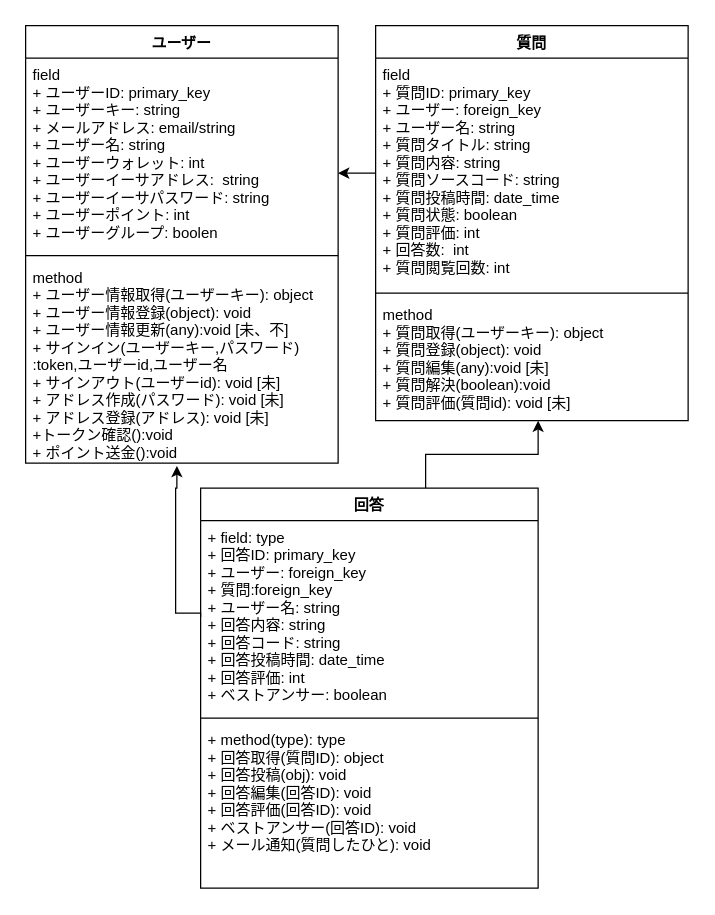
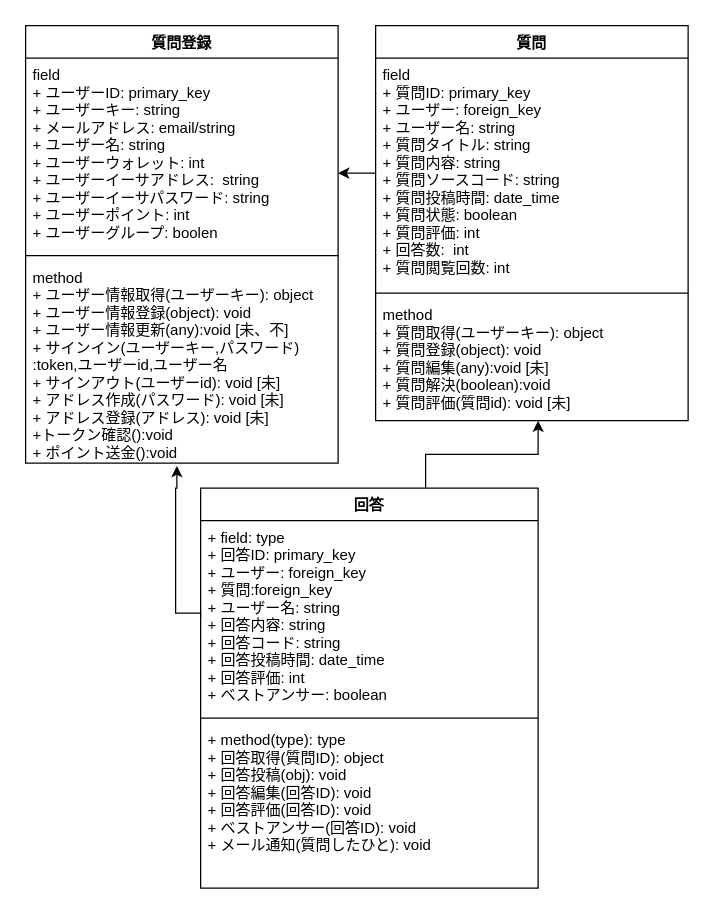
node "ユーザー": label "ユーザー" -> "質問登録"
